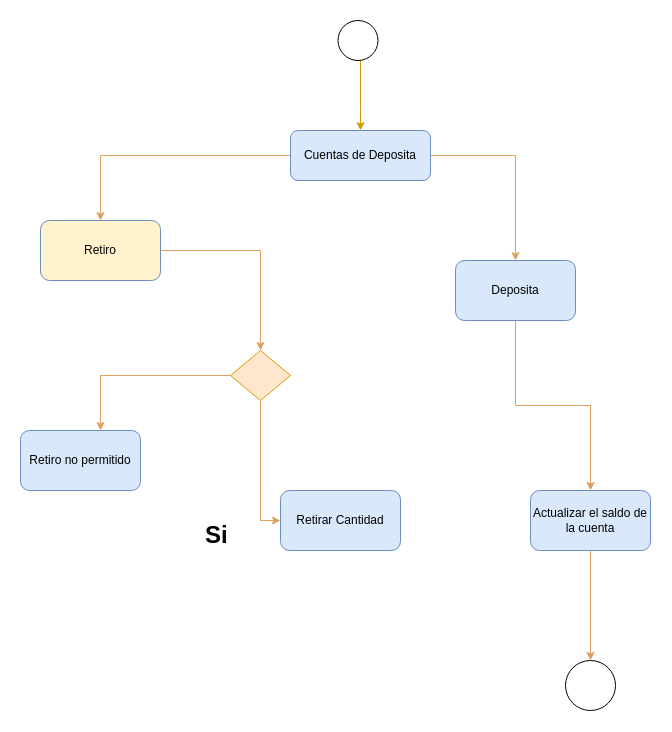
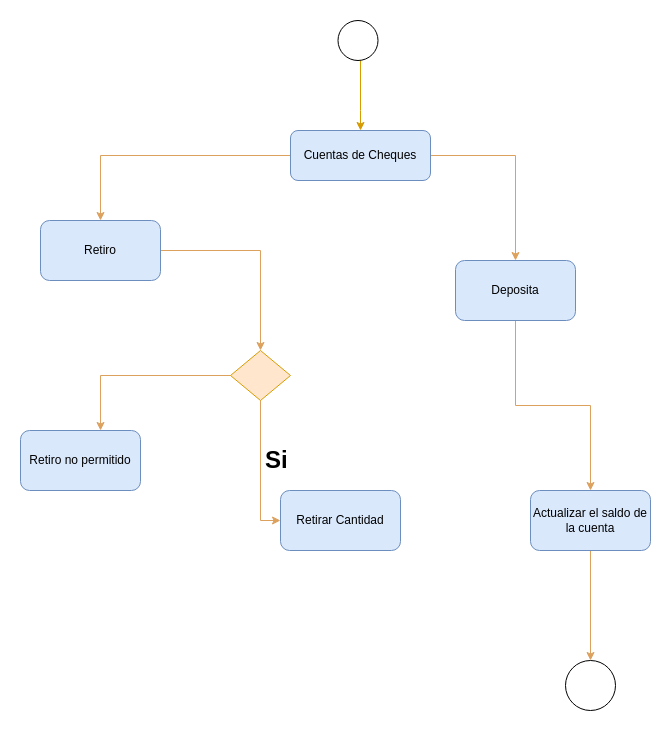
node "Cuentas de Deposita": label "Cuentas de Deposita" -> "Cuentas de Cheques"
node "Retiro": fillcolor #fff2cc -> #dae8fc
node "Si": moved (216, 531) -> (276, 456)
